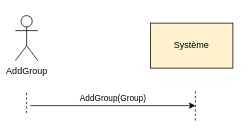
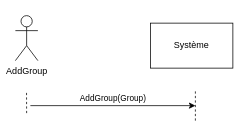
node "Système": fillcolor #fff2cc -> #ffffff
